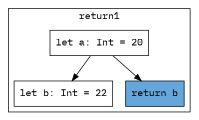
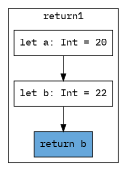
edge "let a: Int = 20" -> "return b": now "let b: Int = 22" -> "return b"
